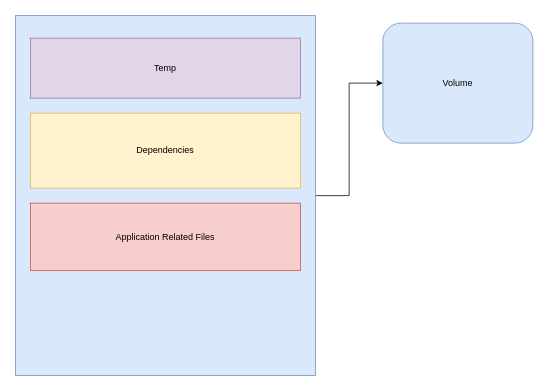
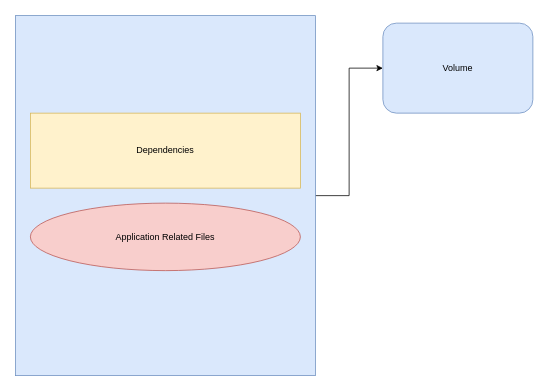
node "Temp": removed
node "Volume": size 150x120 -> 150x90
node "Application Related Files": shape rectangle -> ellipse
